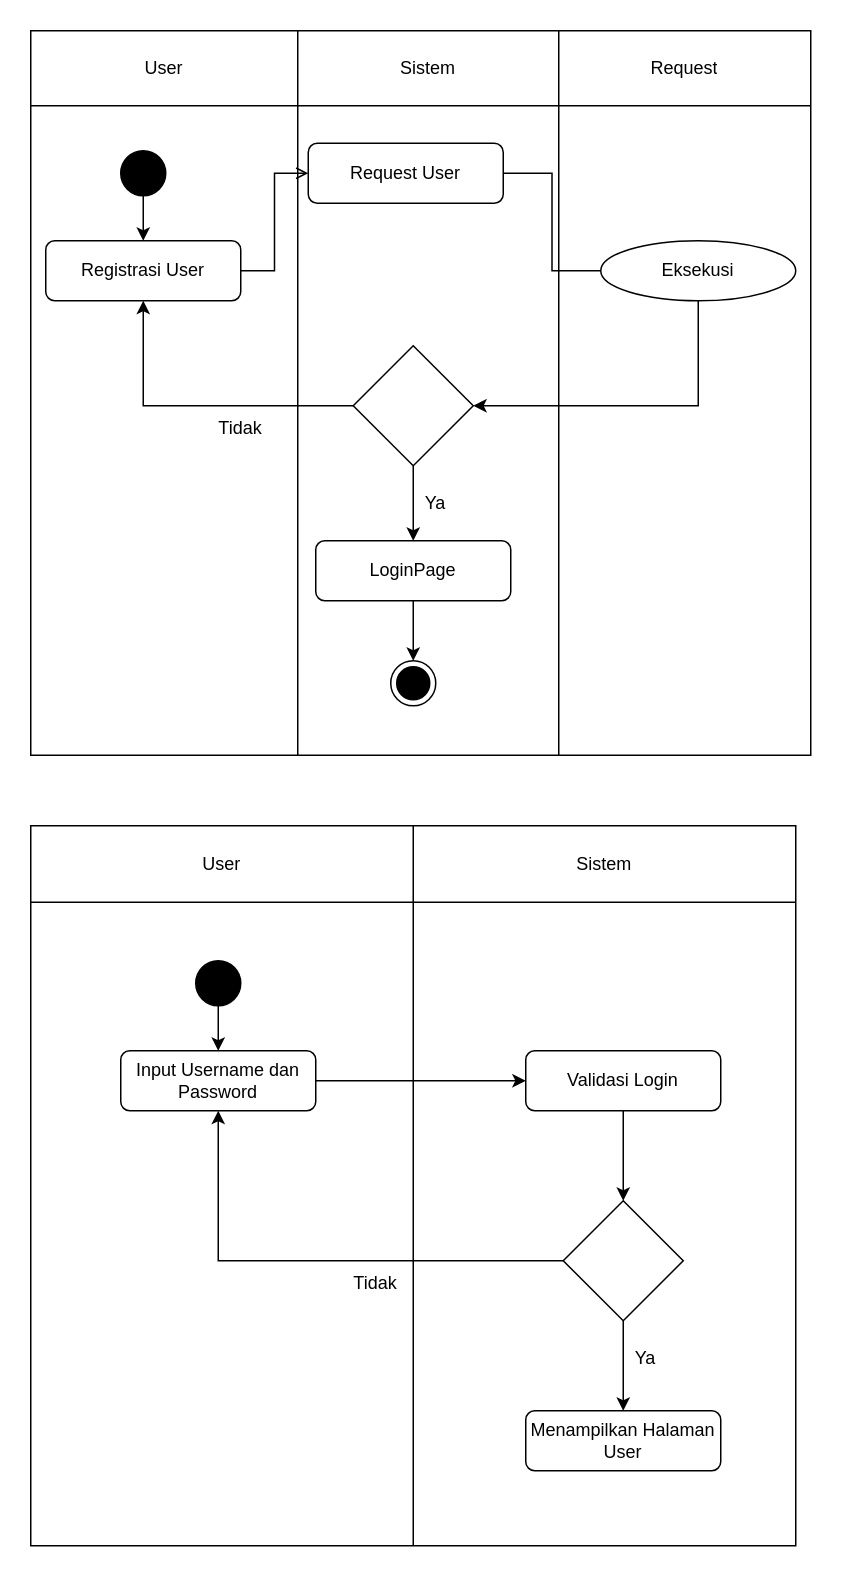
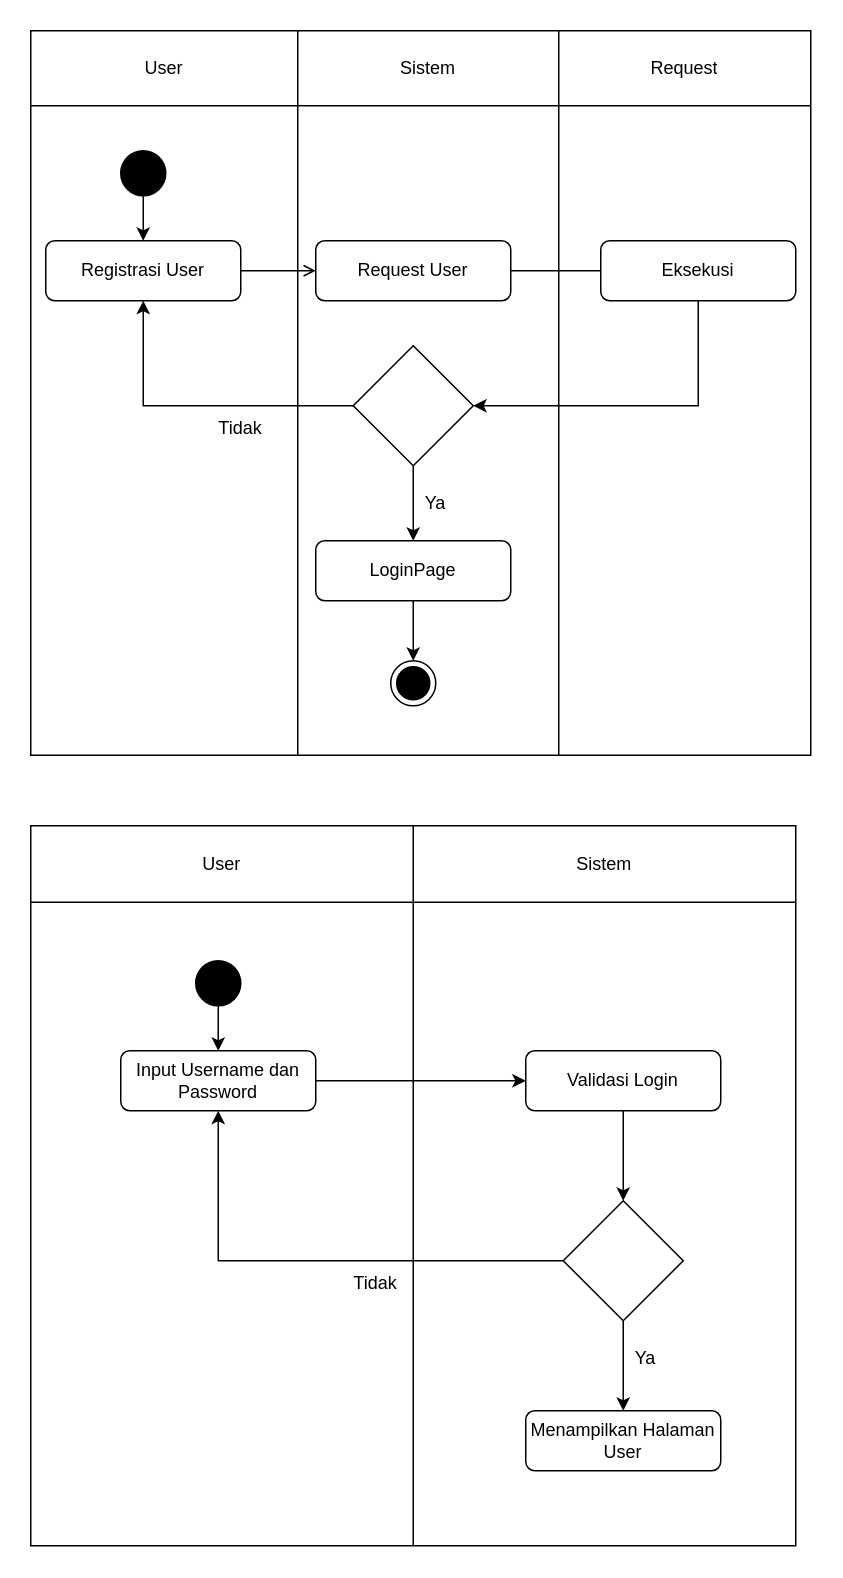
node "Request User": moved (406, 173) -> (413, 271)
node "Eksekusi": shape ellipse -> rounded rectangle
